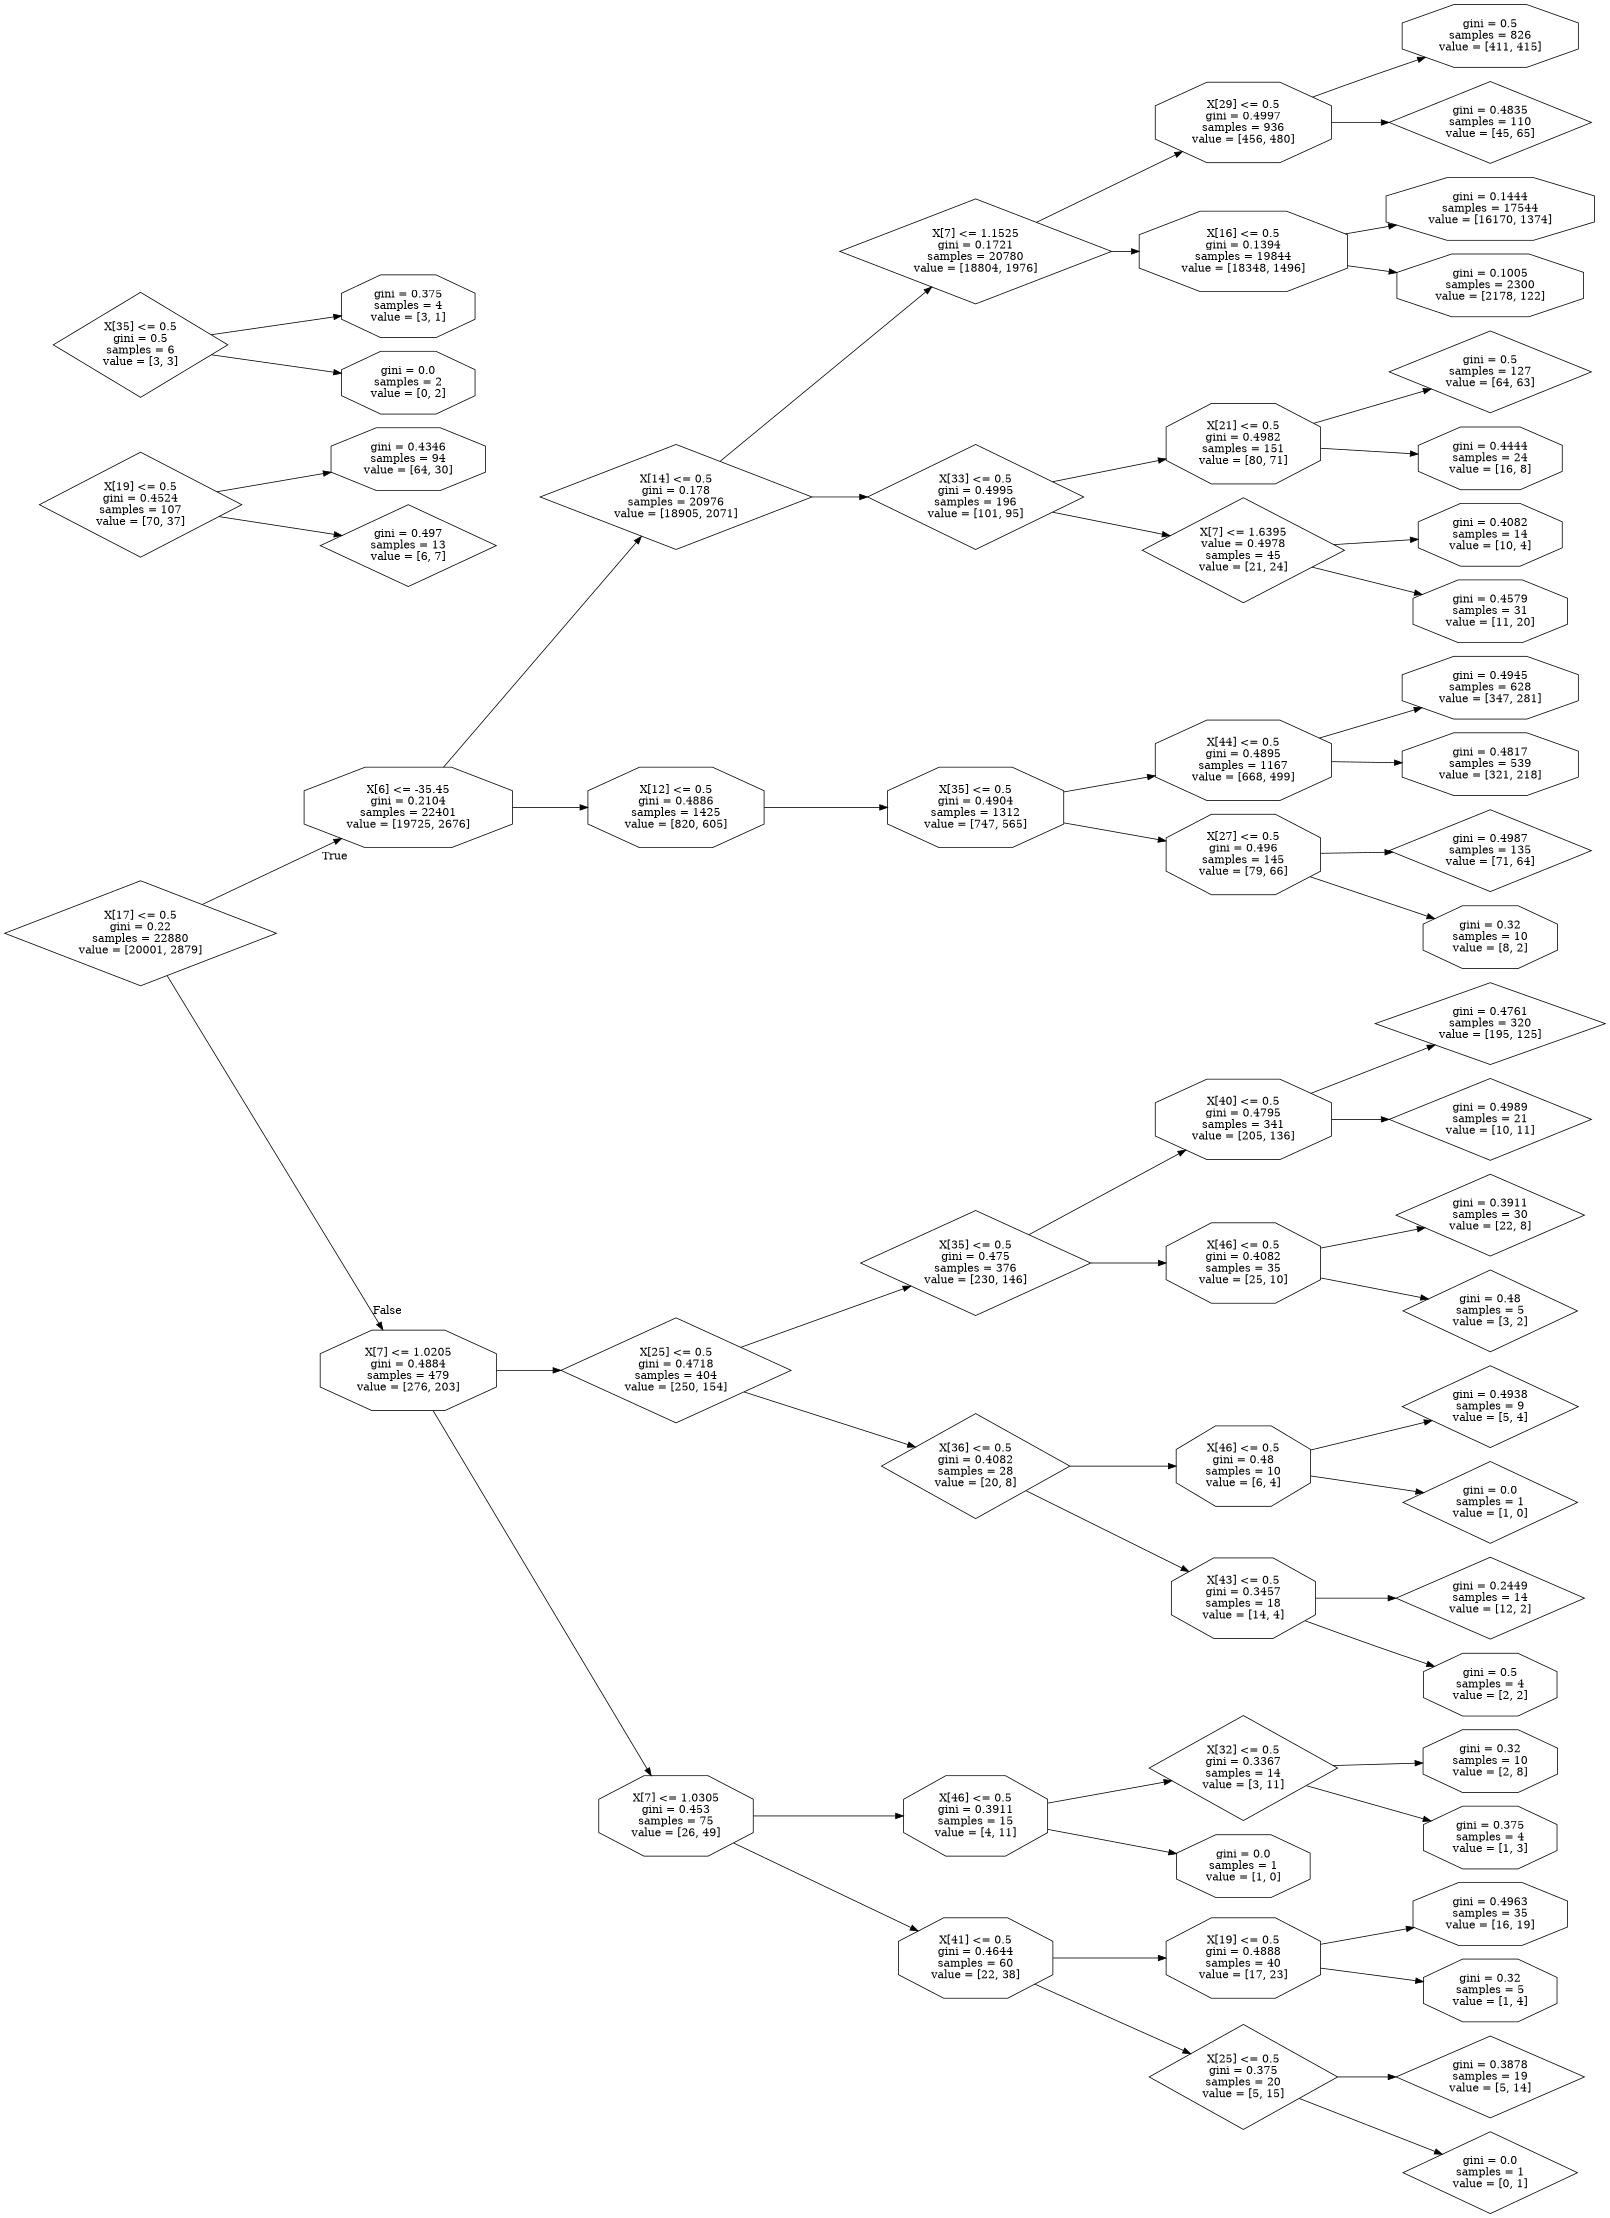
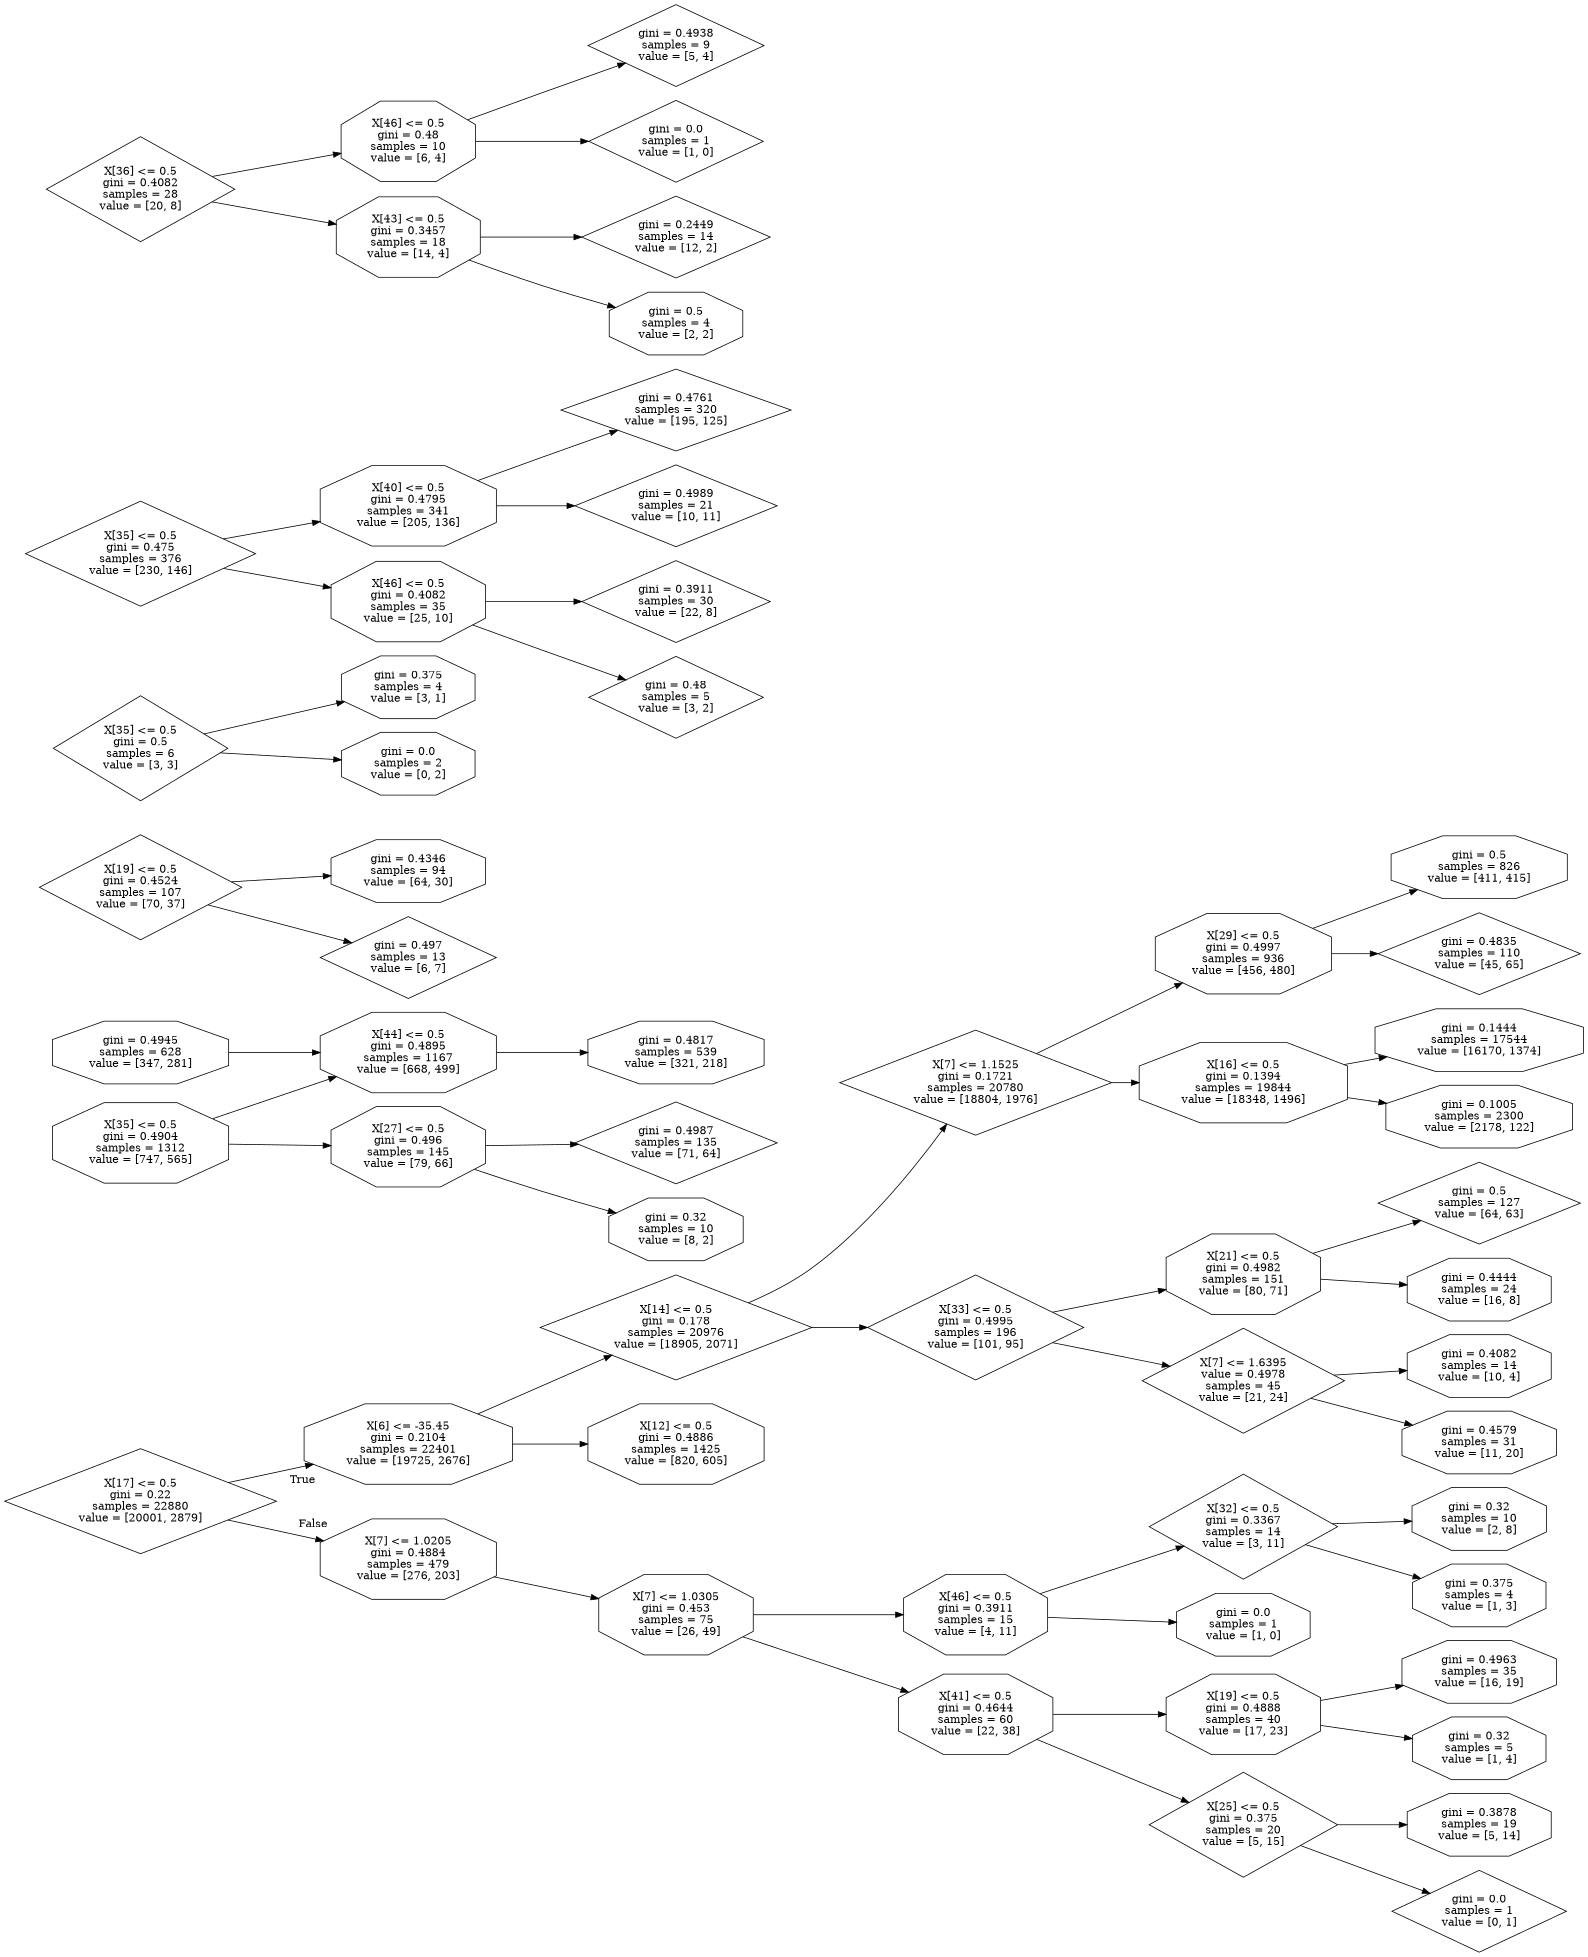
edge "X[44] <= 0.5 gini = 0.4895 samples = 1167 value = [668, 499]" -> "gini = 0.4945 samples = 628 value = [347, 281]": reversed
edge "X[12] <= 0.5 gini = 0.4886 samples = 1425 value = [820, 605]" -> "X[35] <= 0.5 gini = 0.4904 samples = 1312 value = [747, 565]": removed
node "X[25] <= 0.5 gini = 0.4718 samples = 404 value = [250, 154]": removed
node "gini = 0.3878 samples = 19 value = [5, 14]": shape diamond -> octagon
